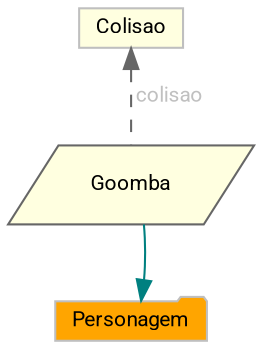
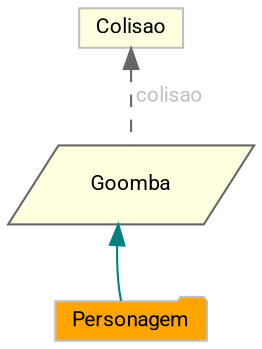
edge "Goomba" -> "Personagem": reversed
